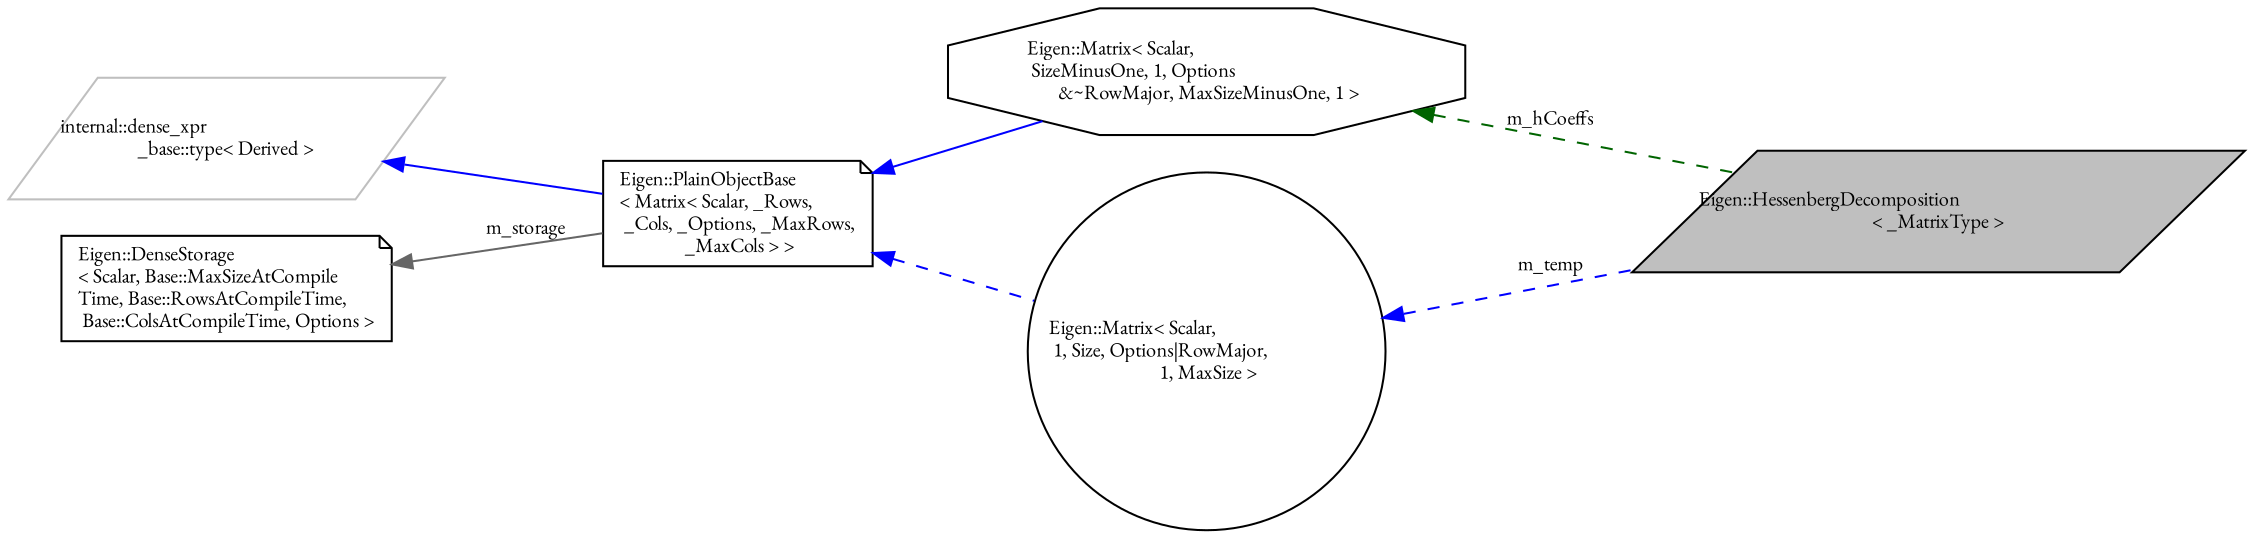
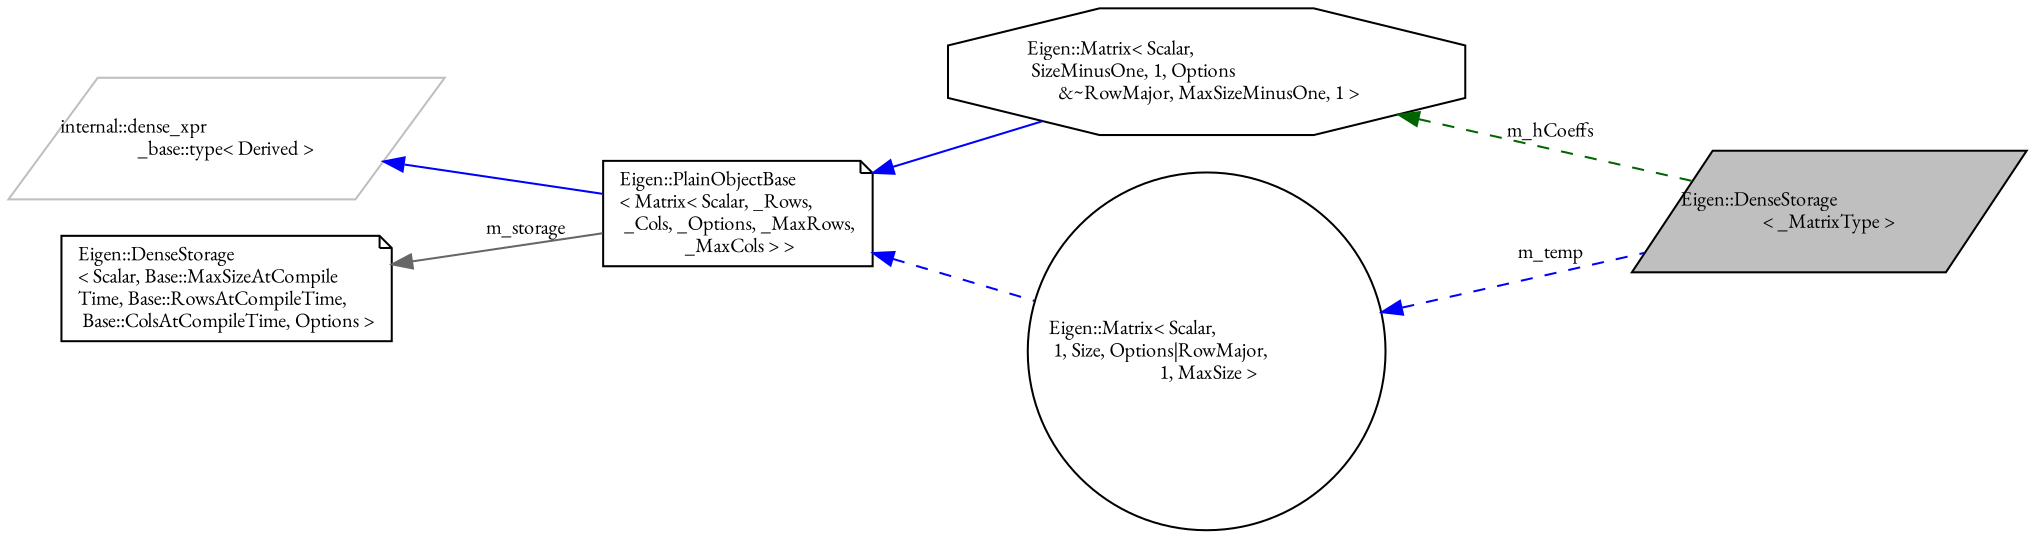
node "Eigen::HessenbergDecomposition < _MatrixType >": label "Eigen::HessenbergDecomposition < _MatrixType >" -> "Eigen::DenseStorage < _MatrixType >"
